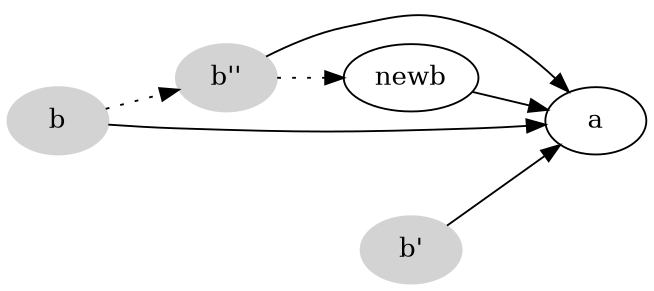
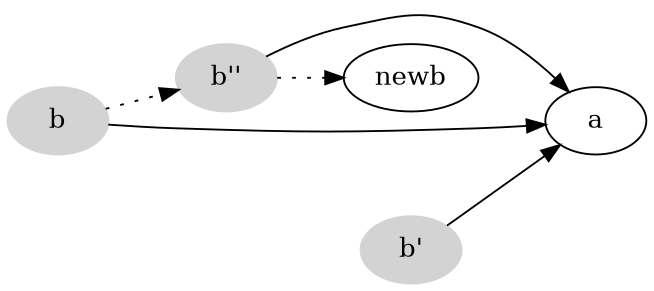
edge "newb" -> "a": removed
